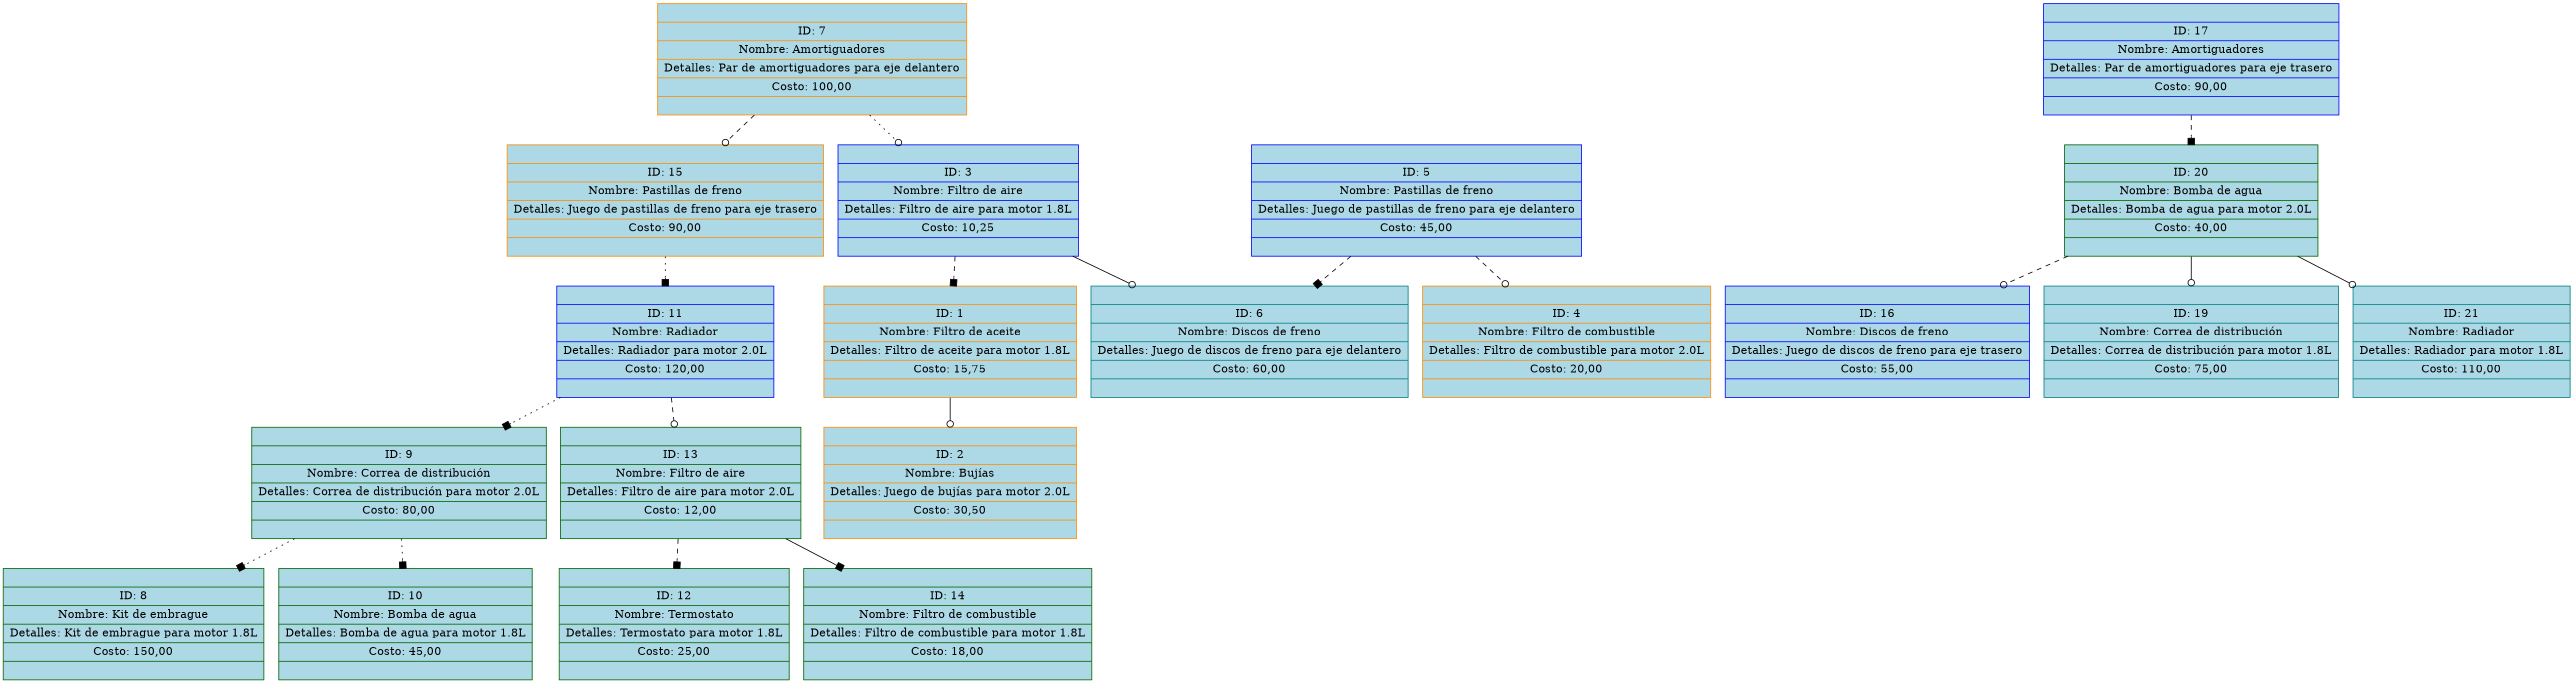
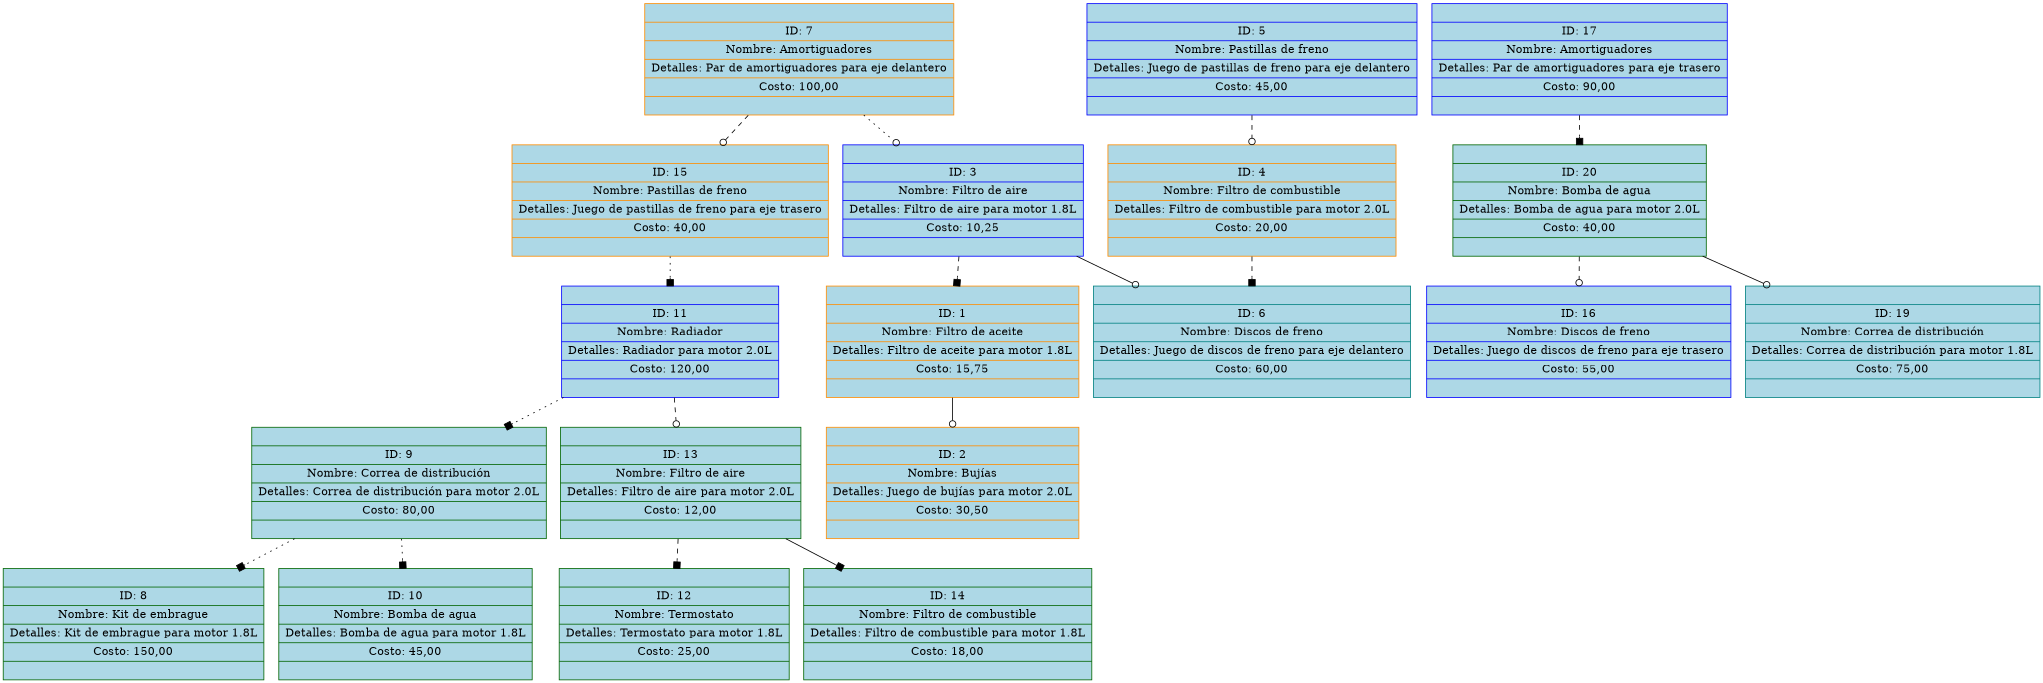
node "ID: 15": text "Costo: 90,00" -> "Costo: 40,00"
edge "ID: 5" -> "ID: 6": now "ID: 4" -> "ID: 6"
node "ID: 21": removed
